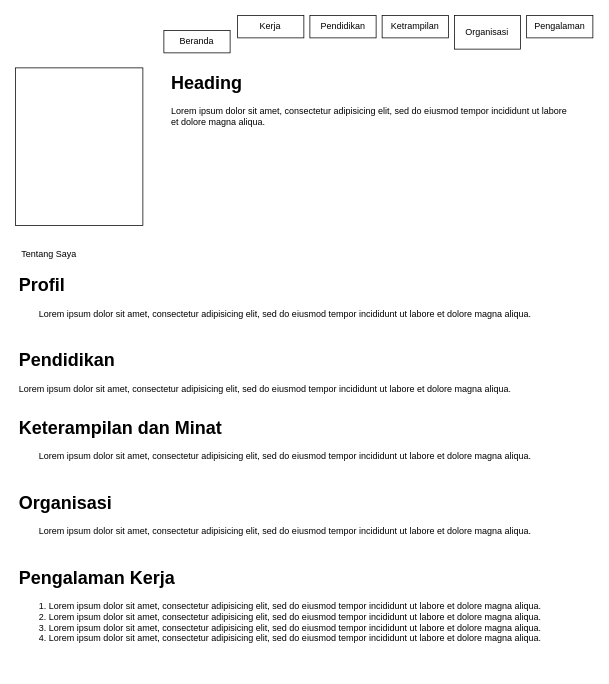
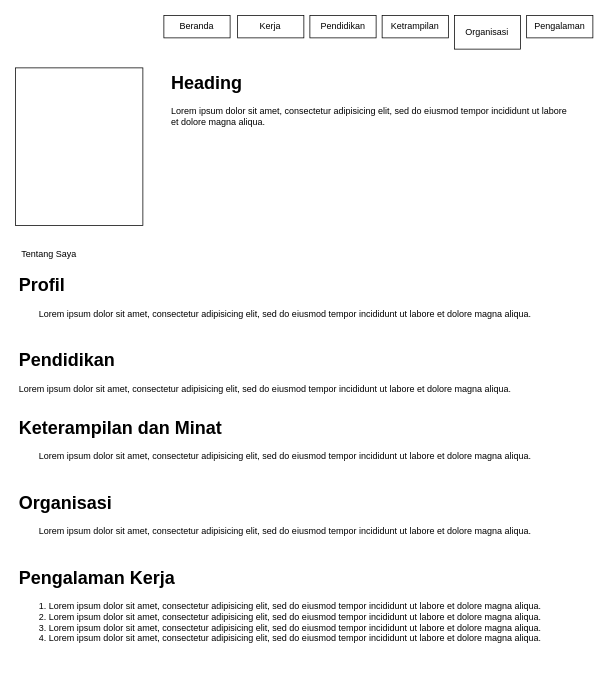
node "Beranda": moved (197, 42) -> (197, 27)
